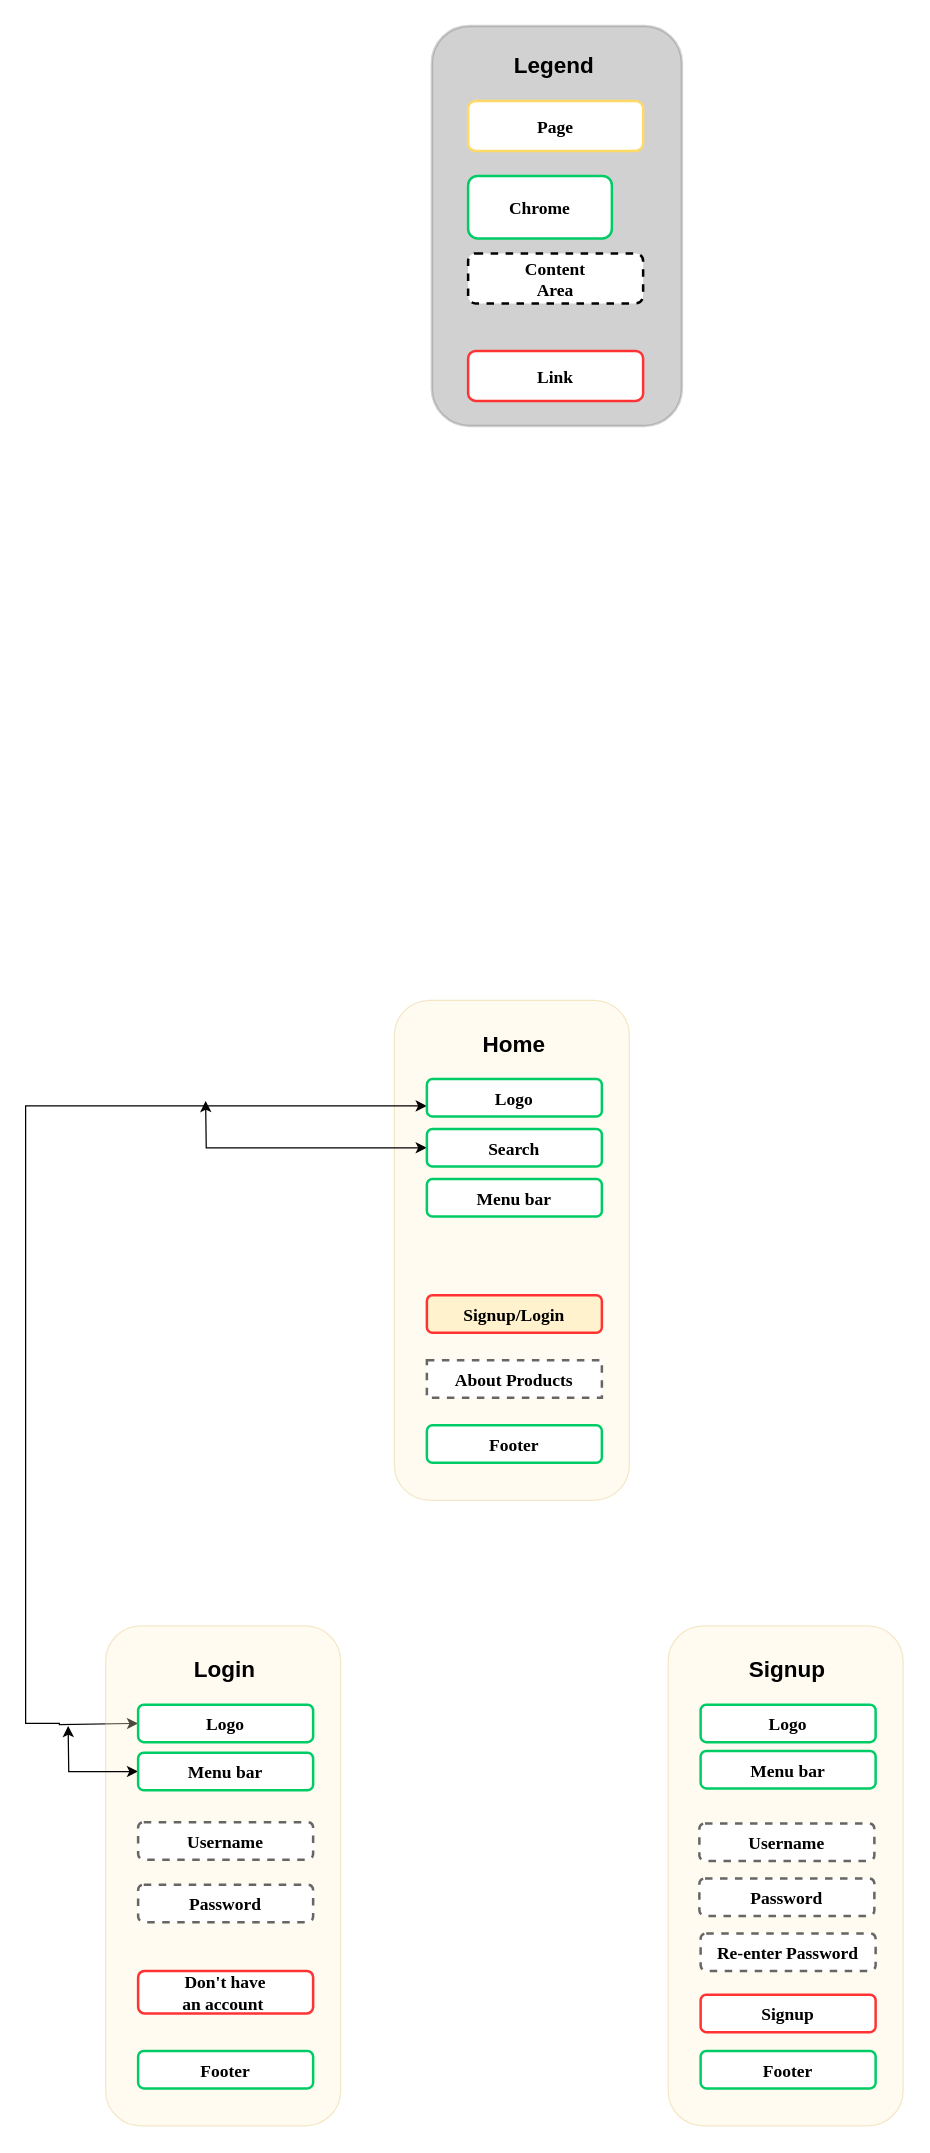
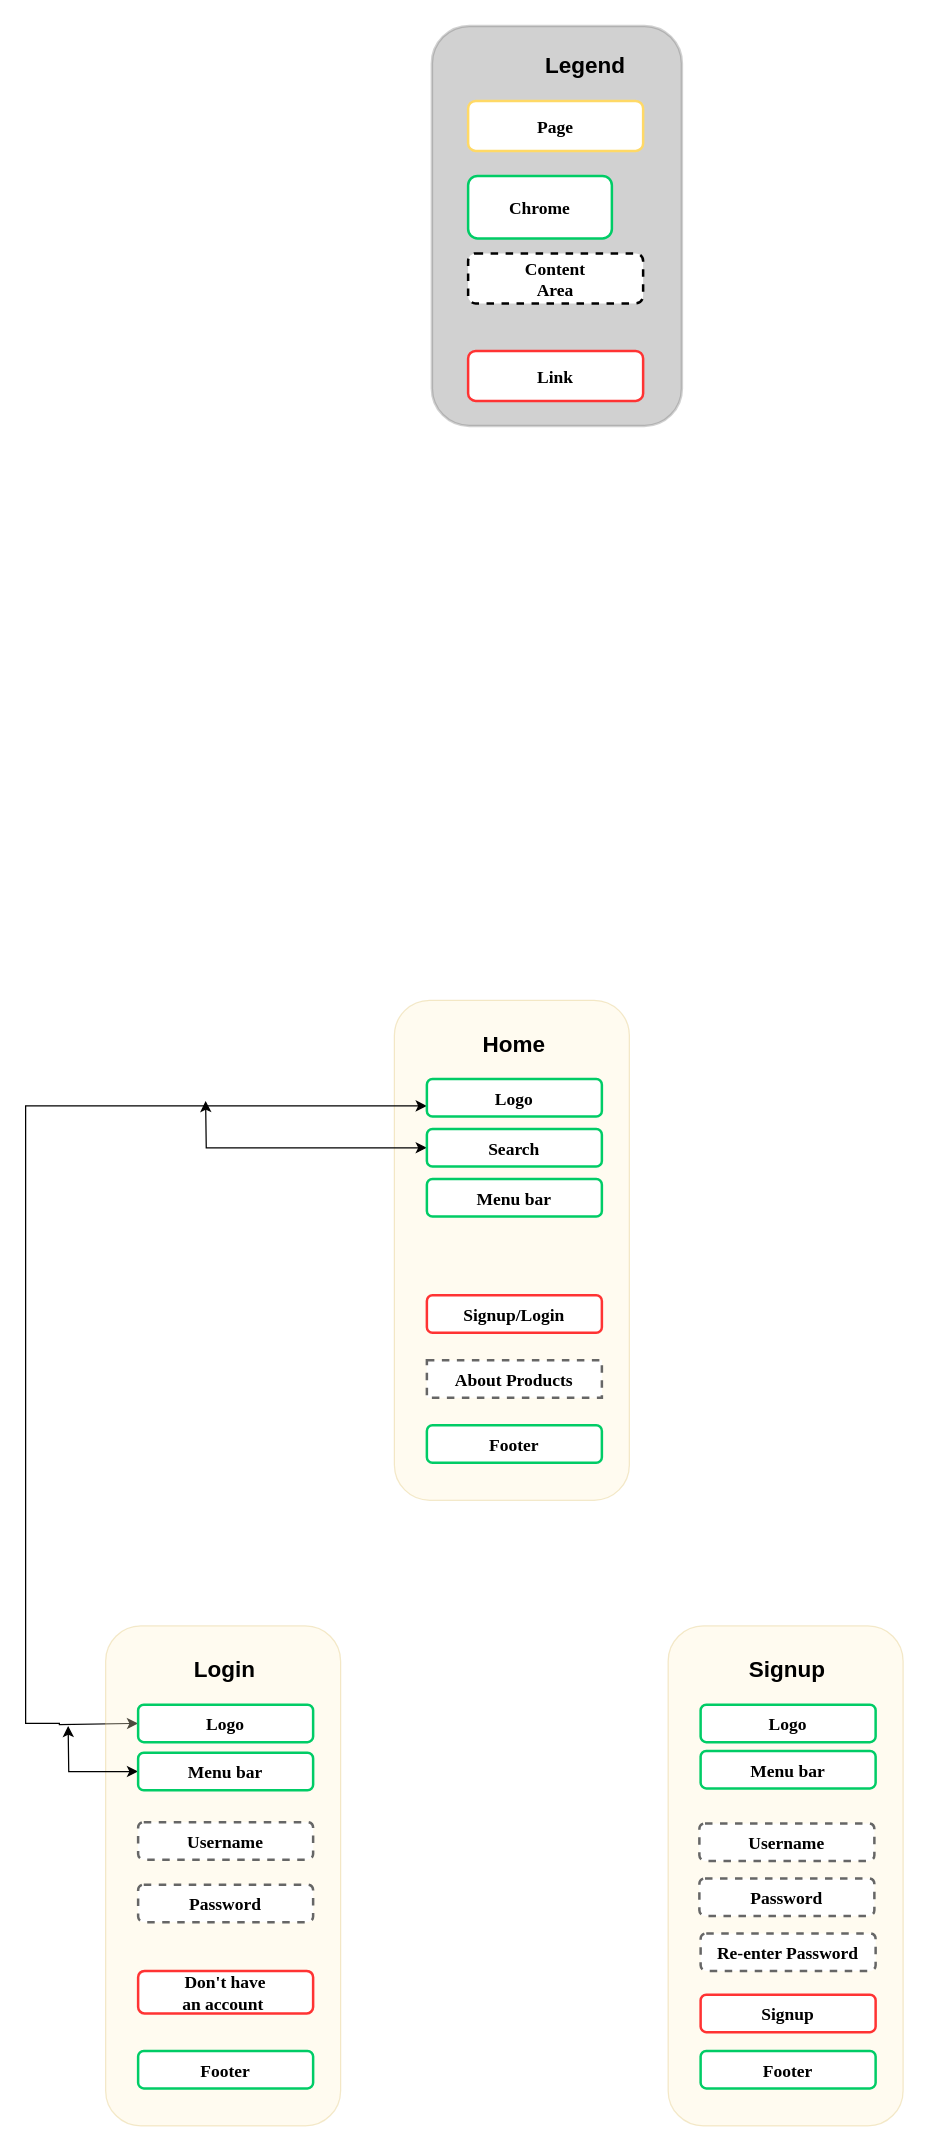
node "Legend": moved (562, 62) -> (593, 62)
node "Signup/Login": fillcolor #fff2cc -> #ffffff
